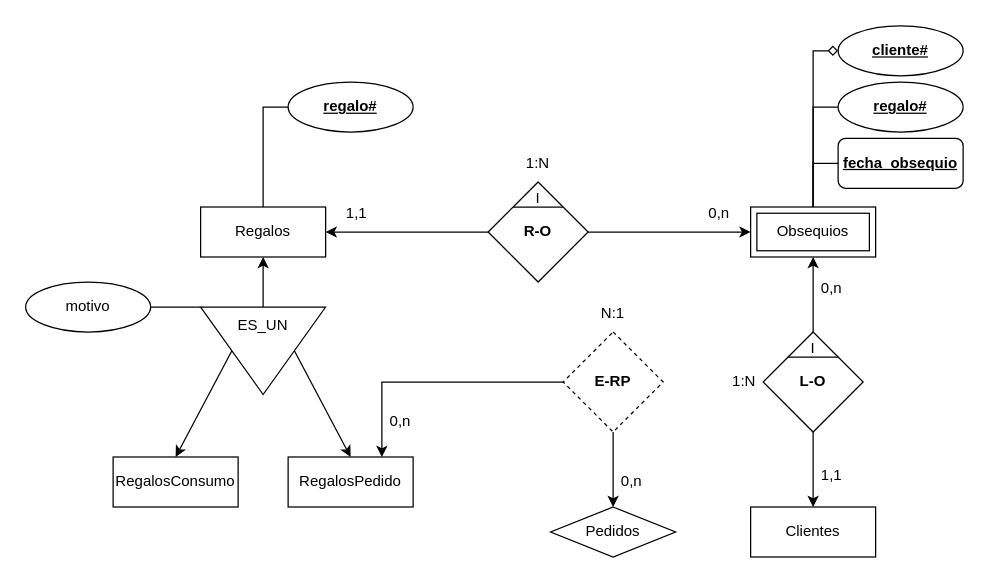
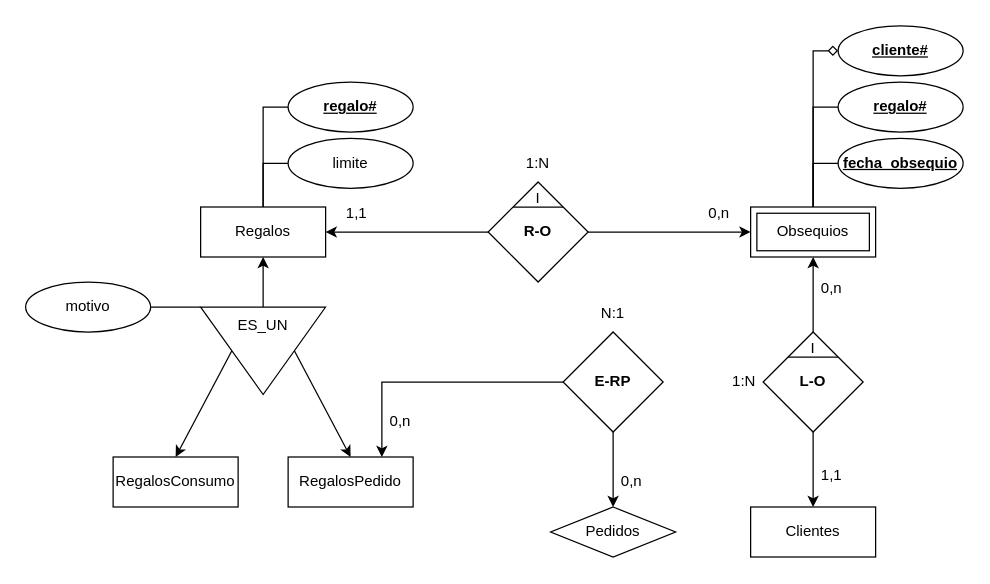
edge "limite" -- "Regalos": added
node "limite": added
node "fecha_obsequio": shape rounded rectangle -> ellipse
node "E-RP": style dashed -> solid
